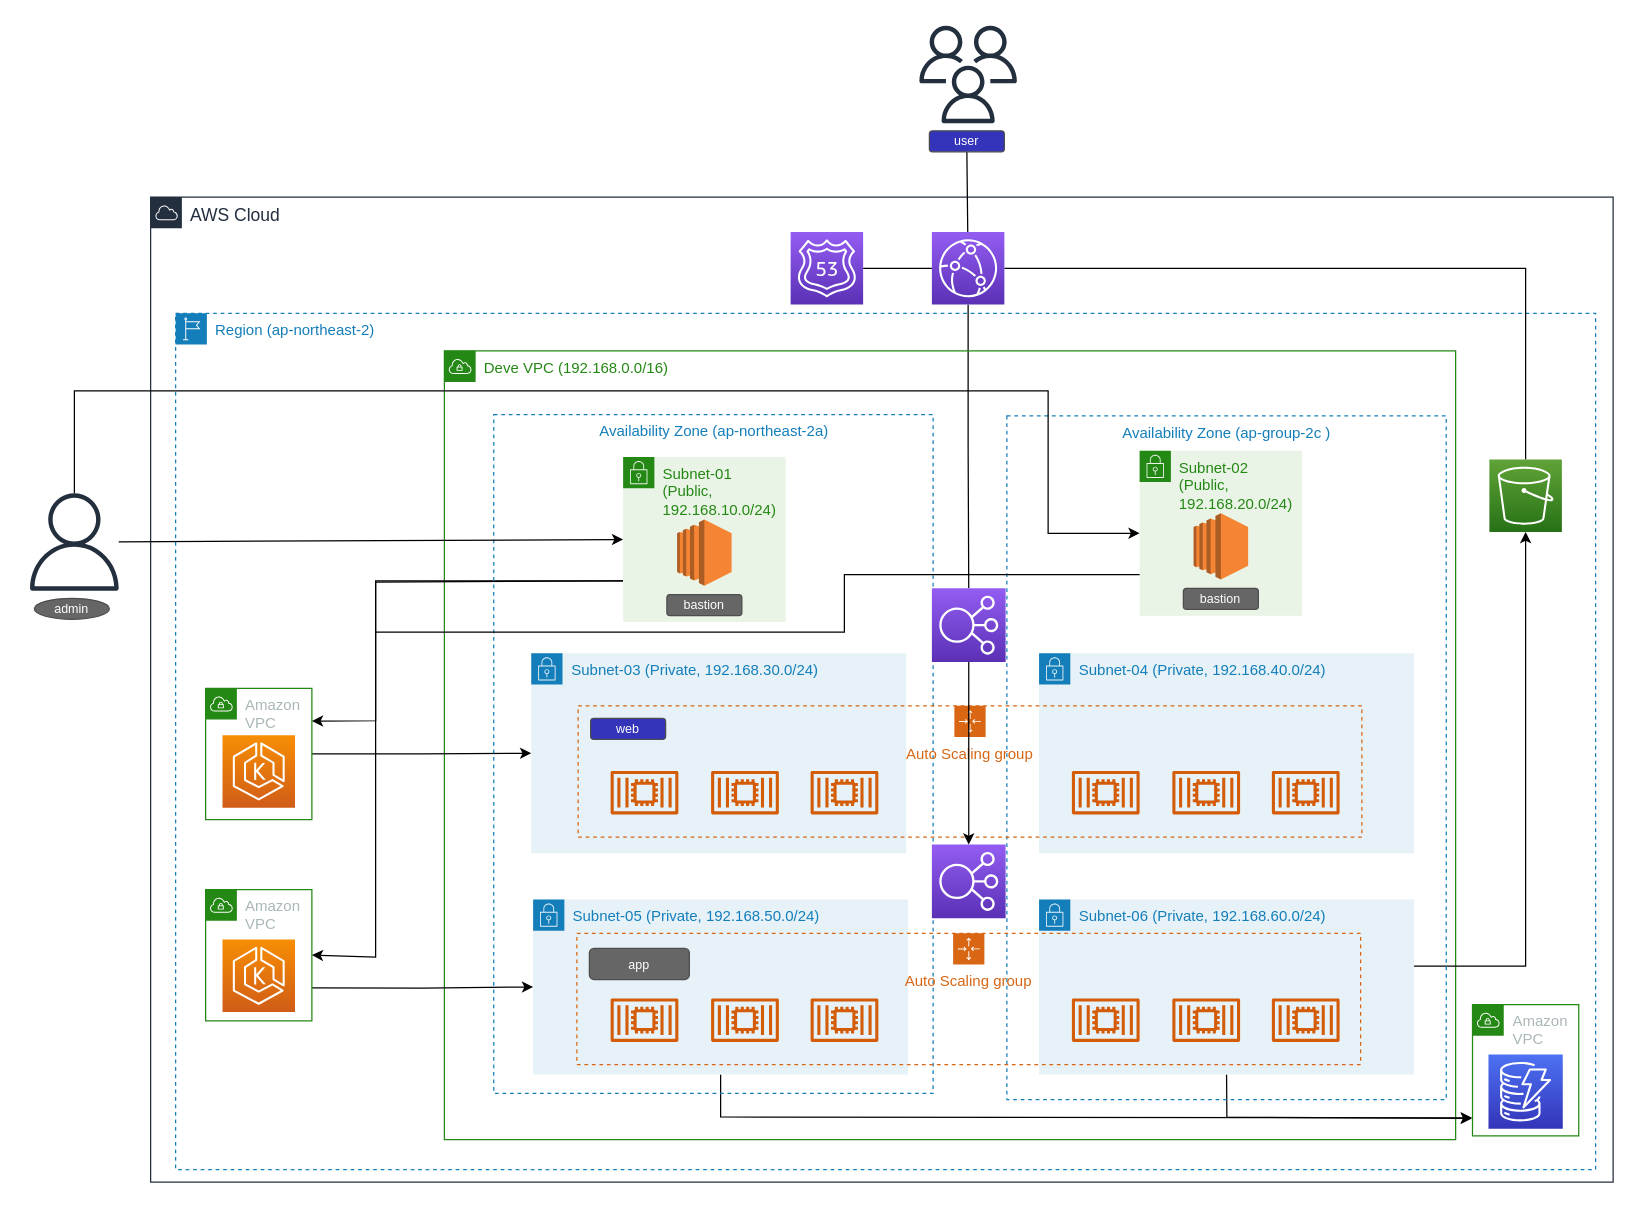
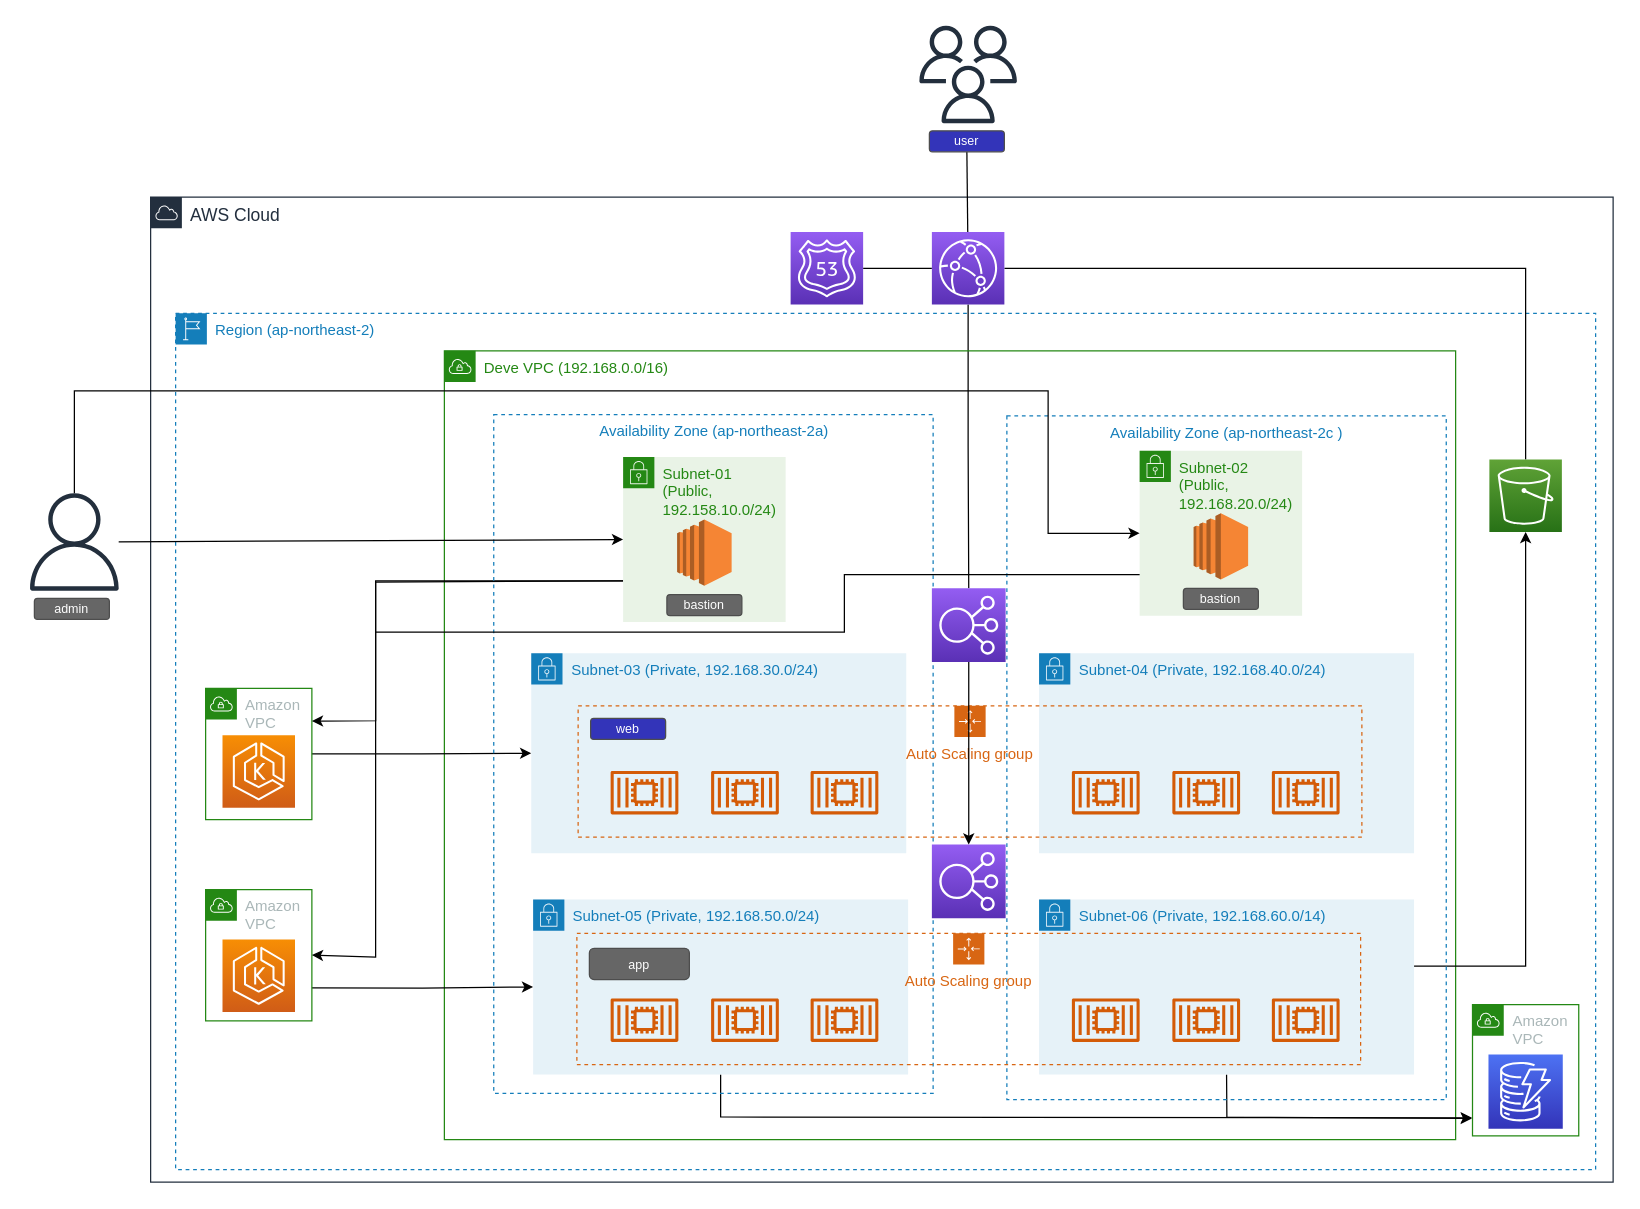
node "Availability Zone (ap-group-2c )": label "Availability Zone (ap-group-2c )" -> "Availability Zone (ap-northeast-2c )"
node "Subnet-01 (Public, 192.168.10.0/24)": label "Subnet-01 (Public, 192.168.10.0/24)" -> "Subnet-01 (Public, 192.158.10.0/24)"
node "admin": shape ellipse -> rounded rectangle
node "Subnet-06 (Private, 192.168.60.0/24)": label "Subnet-06 (Private, 192.168.60.0/24)" -> "Subnet-06 (Private, 192.168.60.0/14)"
